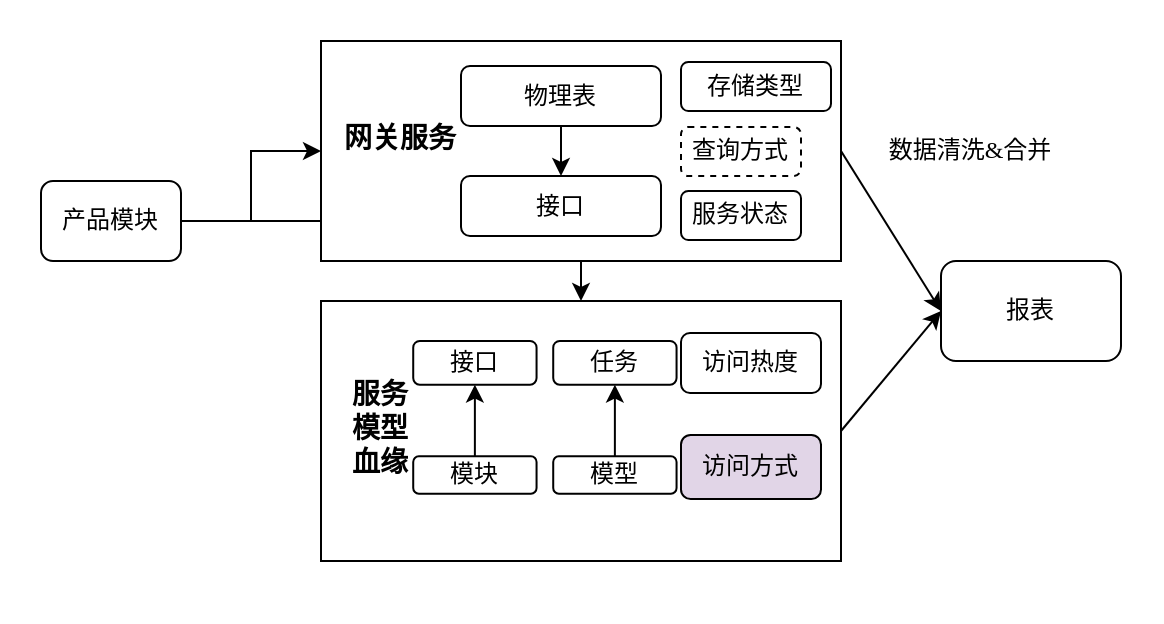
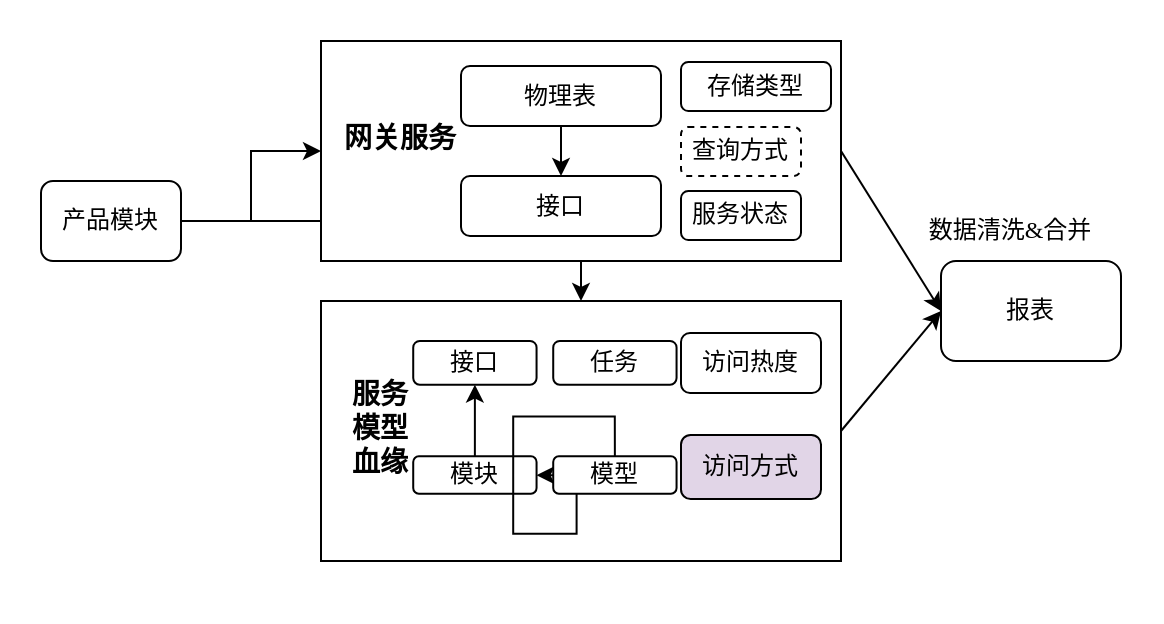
node "数据清洗&合并": moved (971, 151) -> (1011, 231)
edge "模型" -> "任务": now "模型" -> "模块"
